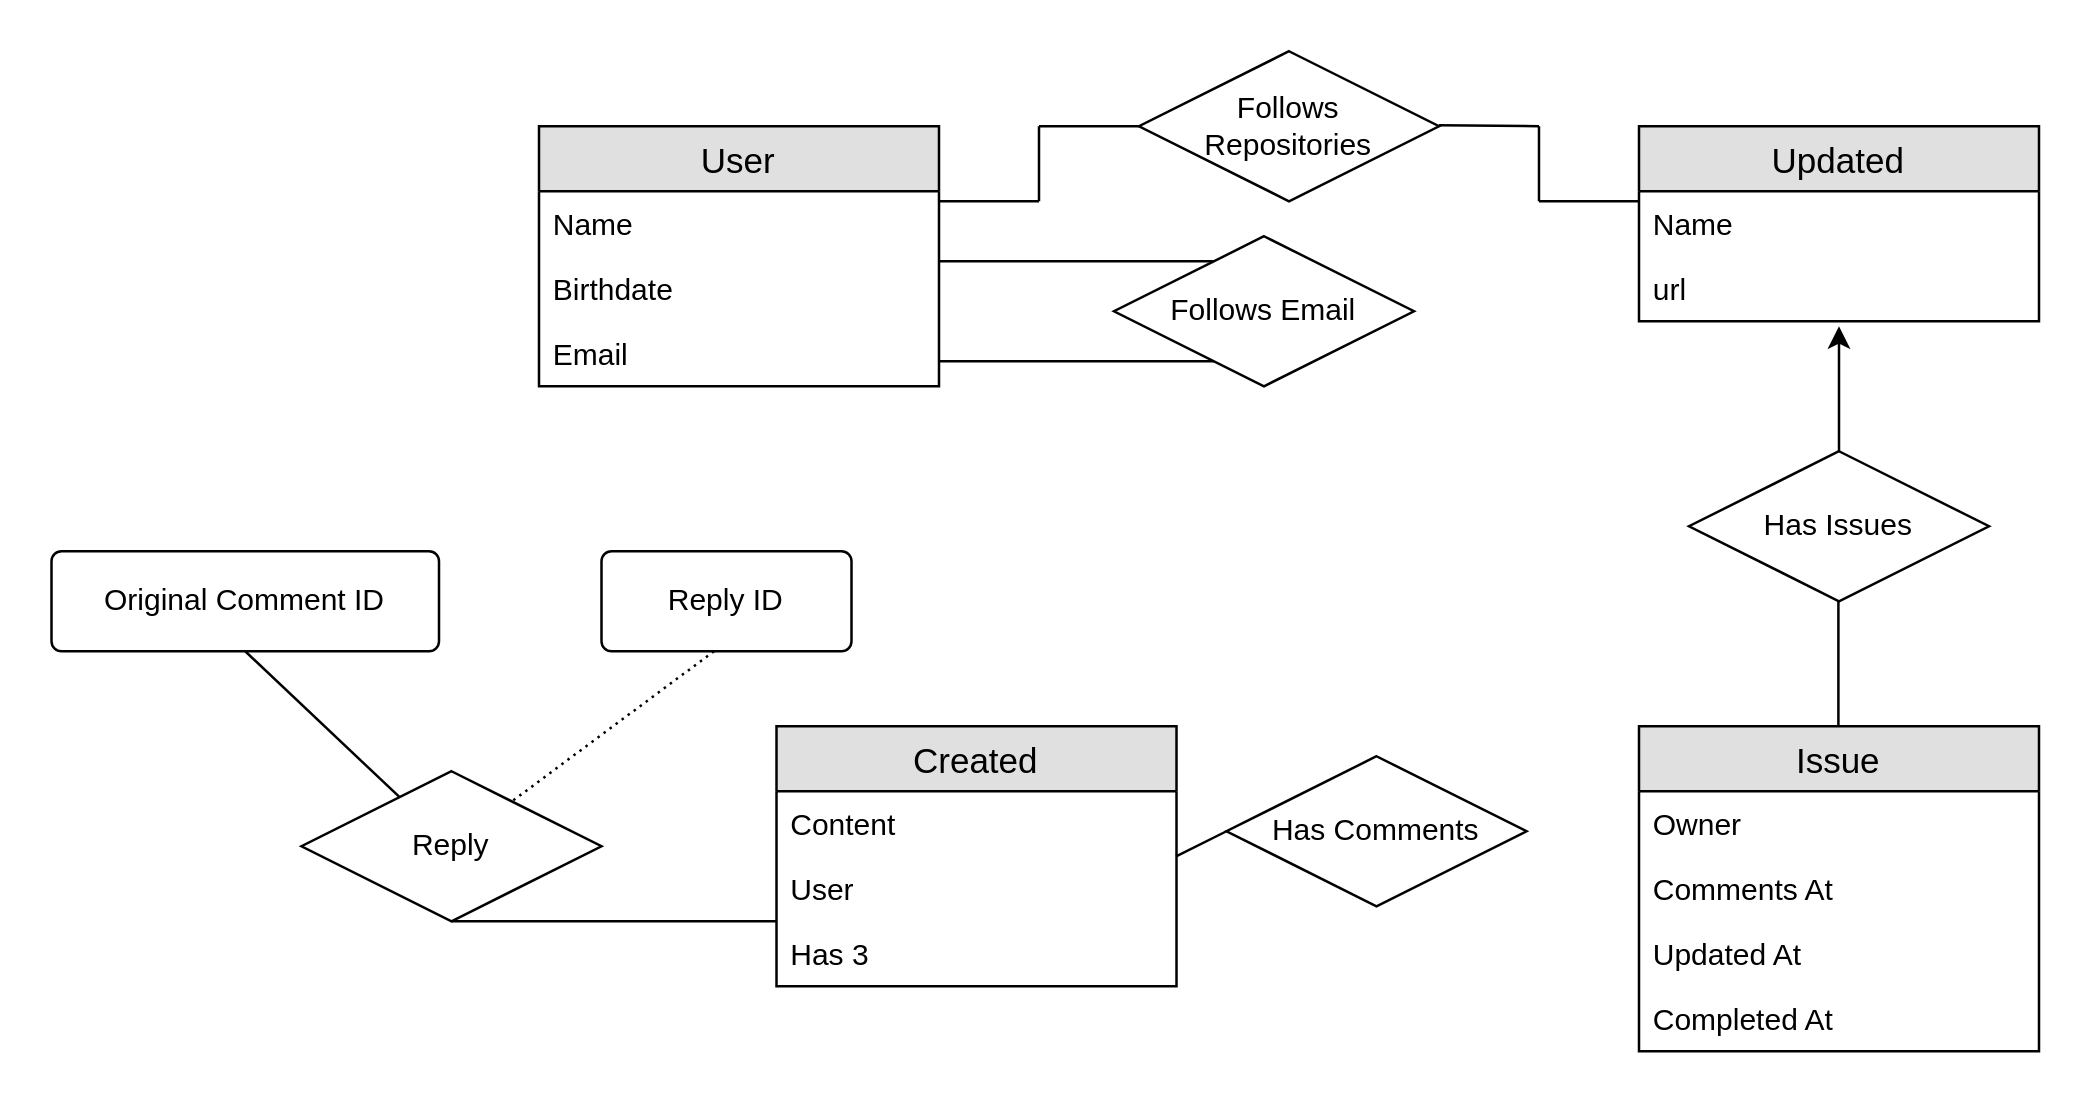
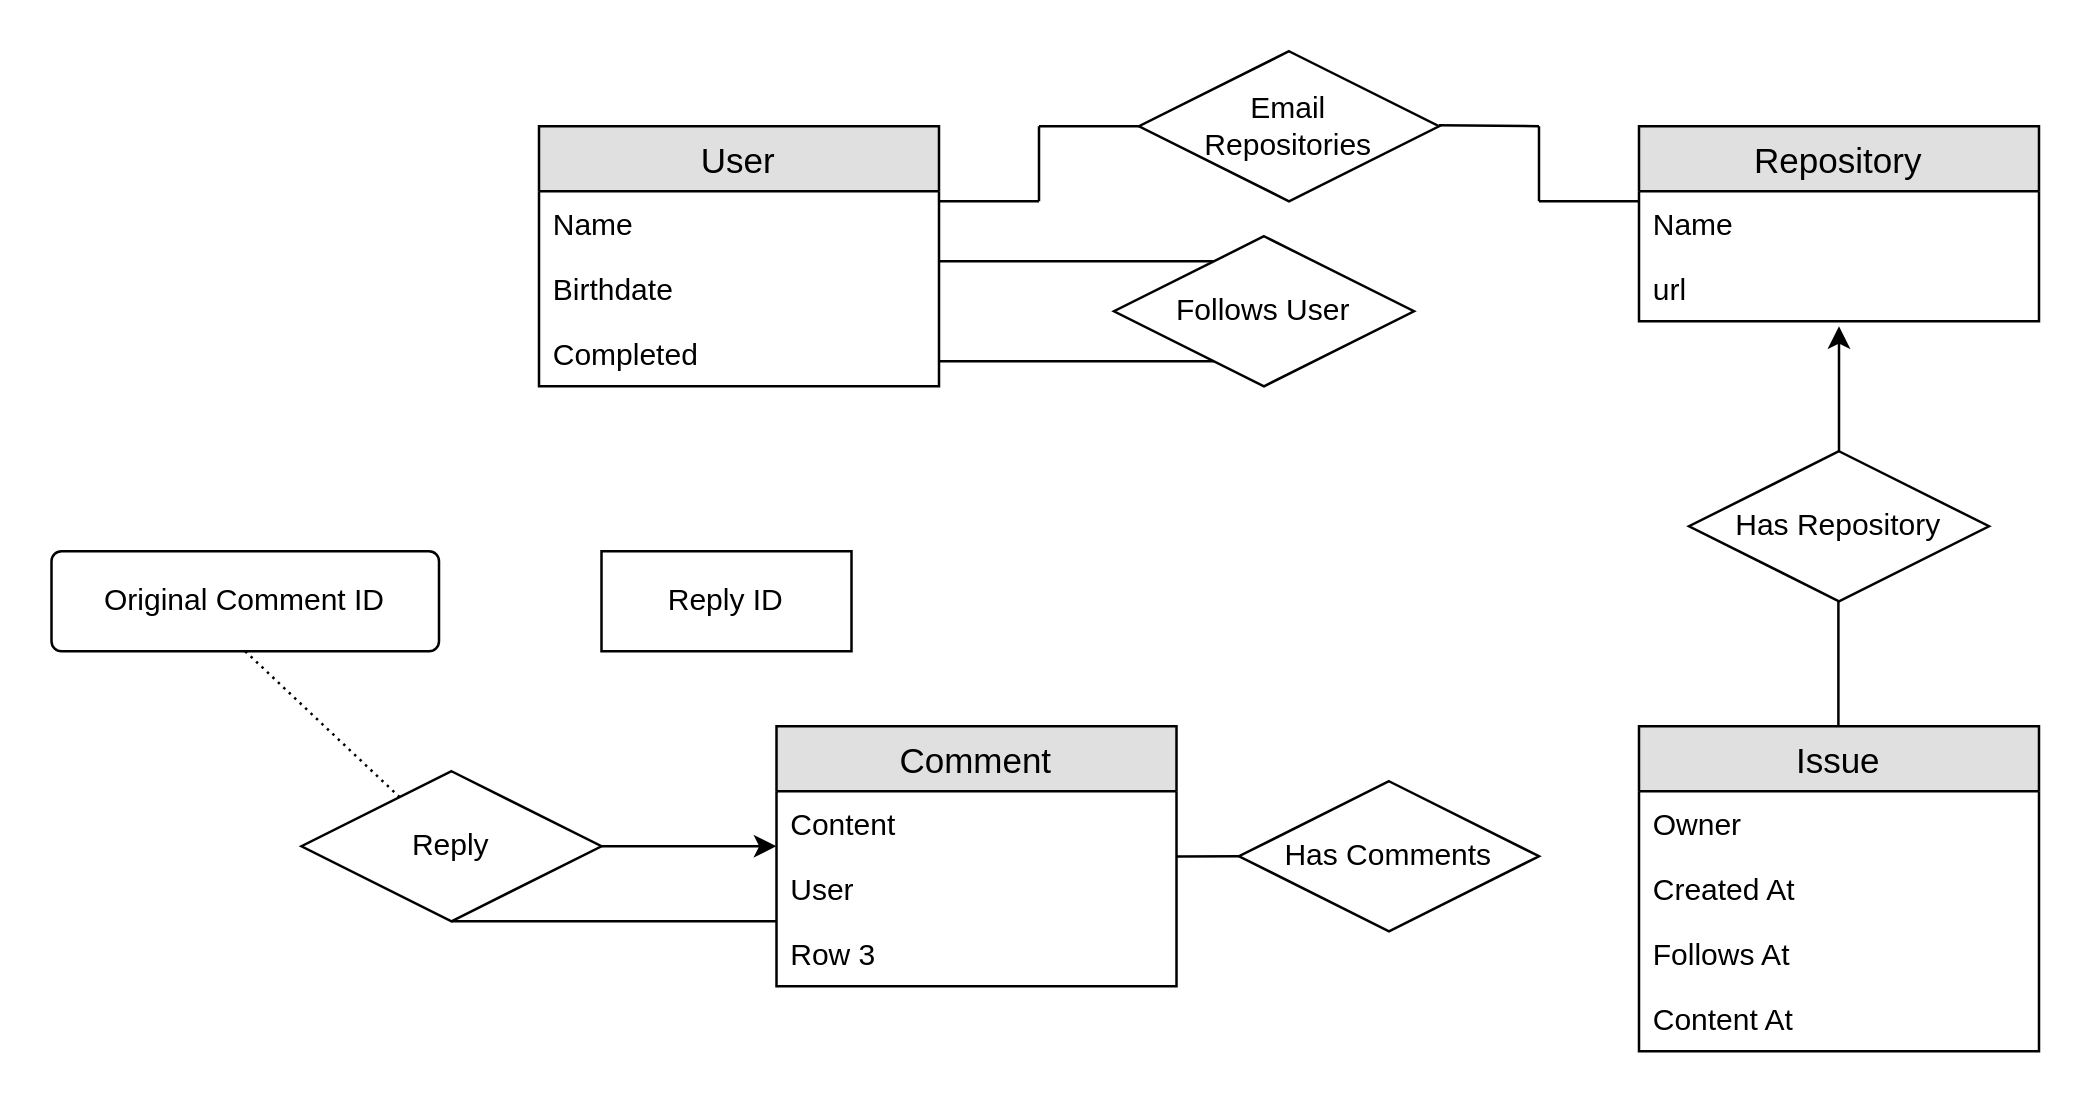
node "Follows Repositories": label "Follows Repositories" -> "Email Repositories"
node "Updated": label "Updated" -> "Repository"
node "Follows Email": label "Follows Email" -> "Follows User"
node "Email": label "Email" -> "Completed"
node "Has Issues": label "Has Issues" -> "Has Repository"
node "Reply ID": shape rounded rectangle -> rectangle
edge "Original Comment ID" -- "Reply": style solid -> dashed
edge "Reply ID" -- "Reply": removed
node "Created": label "Created" -> "Comment"
node "Has Comments": moved (1376, 831) -> (1389, 856)
edge "Reply" -> "Content": added
node "Comments At": label "Comments At" -> "Created At"
node "Has 3": label "Has 3" -> "Row 3"
node "Updated At": label "Updated At" -> "Follows At"
node "Completed At": label "Completed At" -> "Content At"
